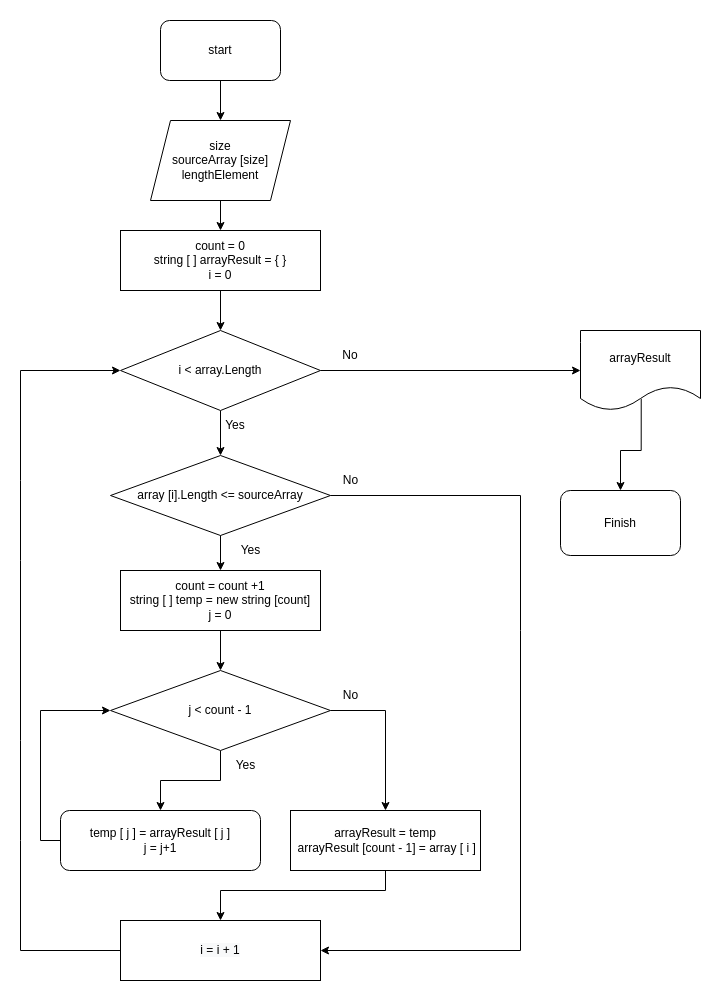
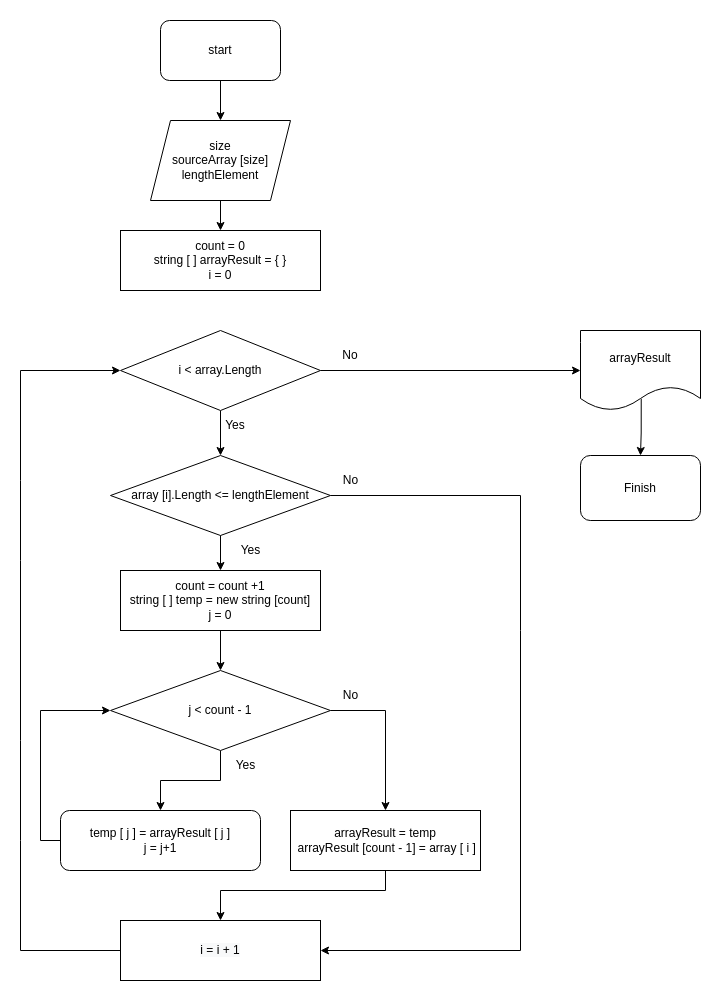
edge "count = 0 string [ ] arrayResult = { } i = 0" -> "i < array.Length": removed
node "array [i].Length <= sourceArray": label "array [i].Length <= sourceArray" -> "array [i].Length <= lengthElement"
node "Finish": moved (621, 523) -> (641, 488)
